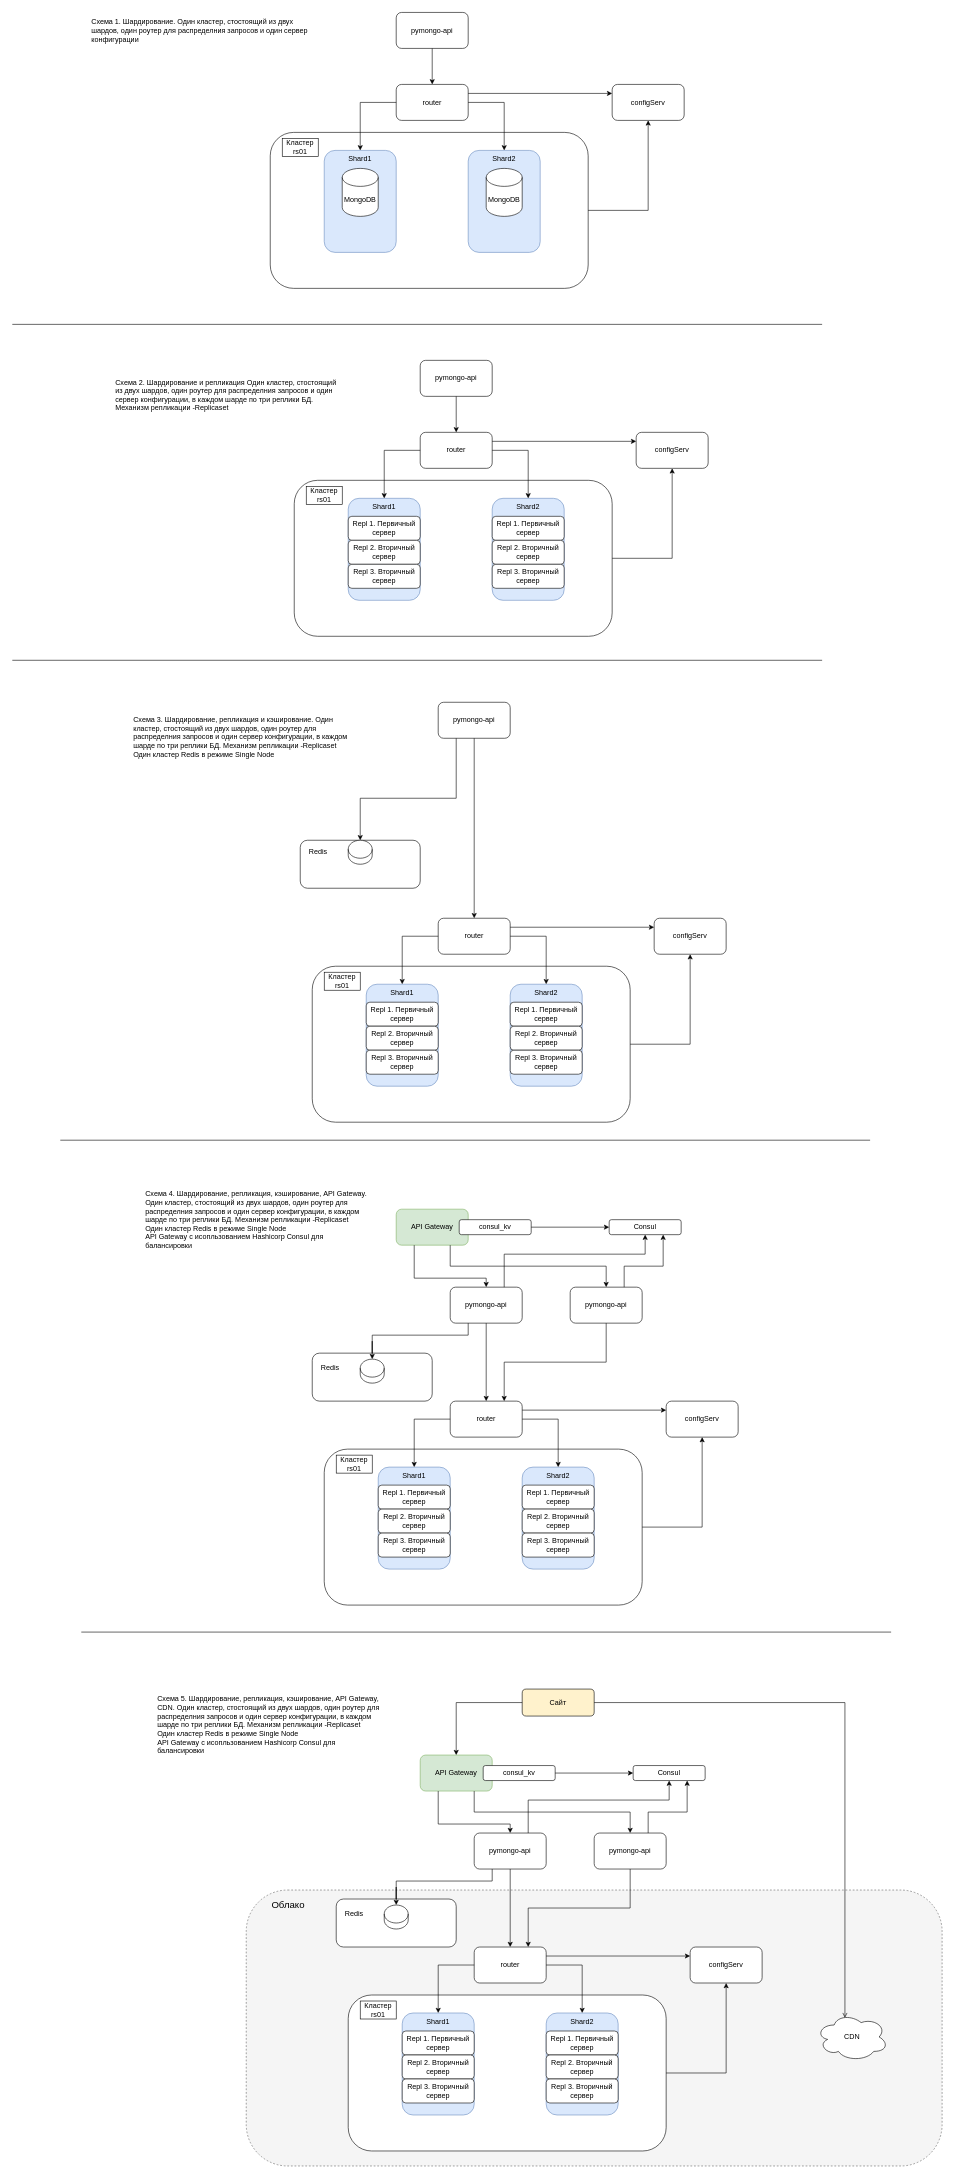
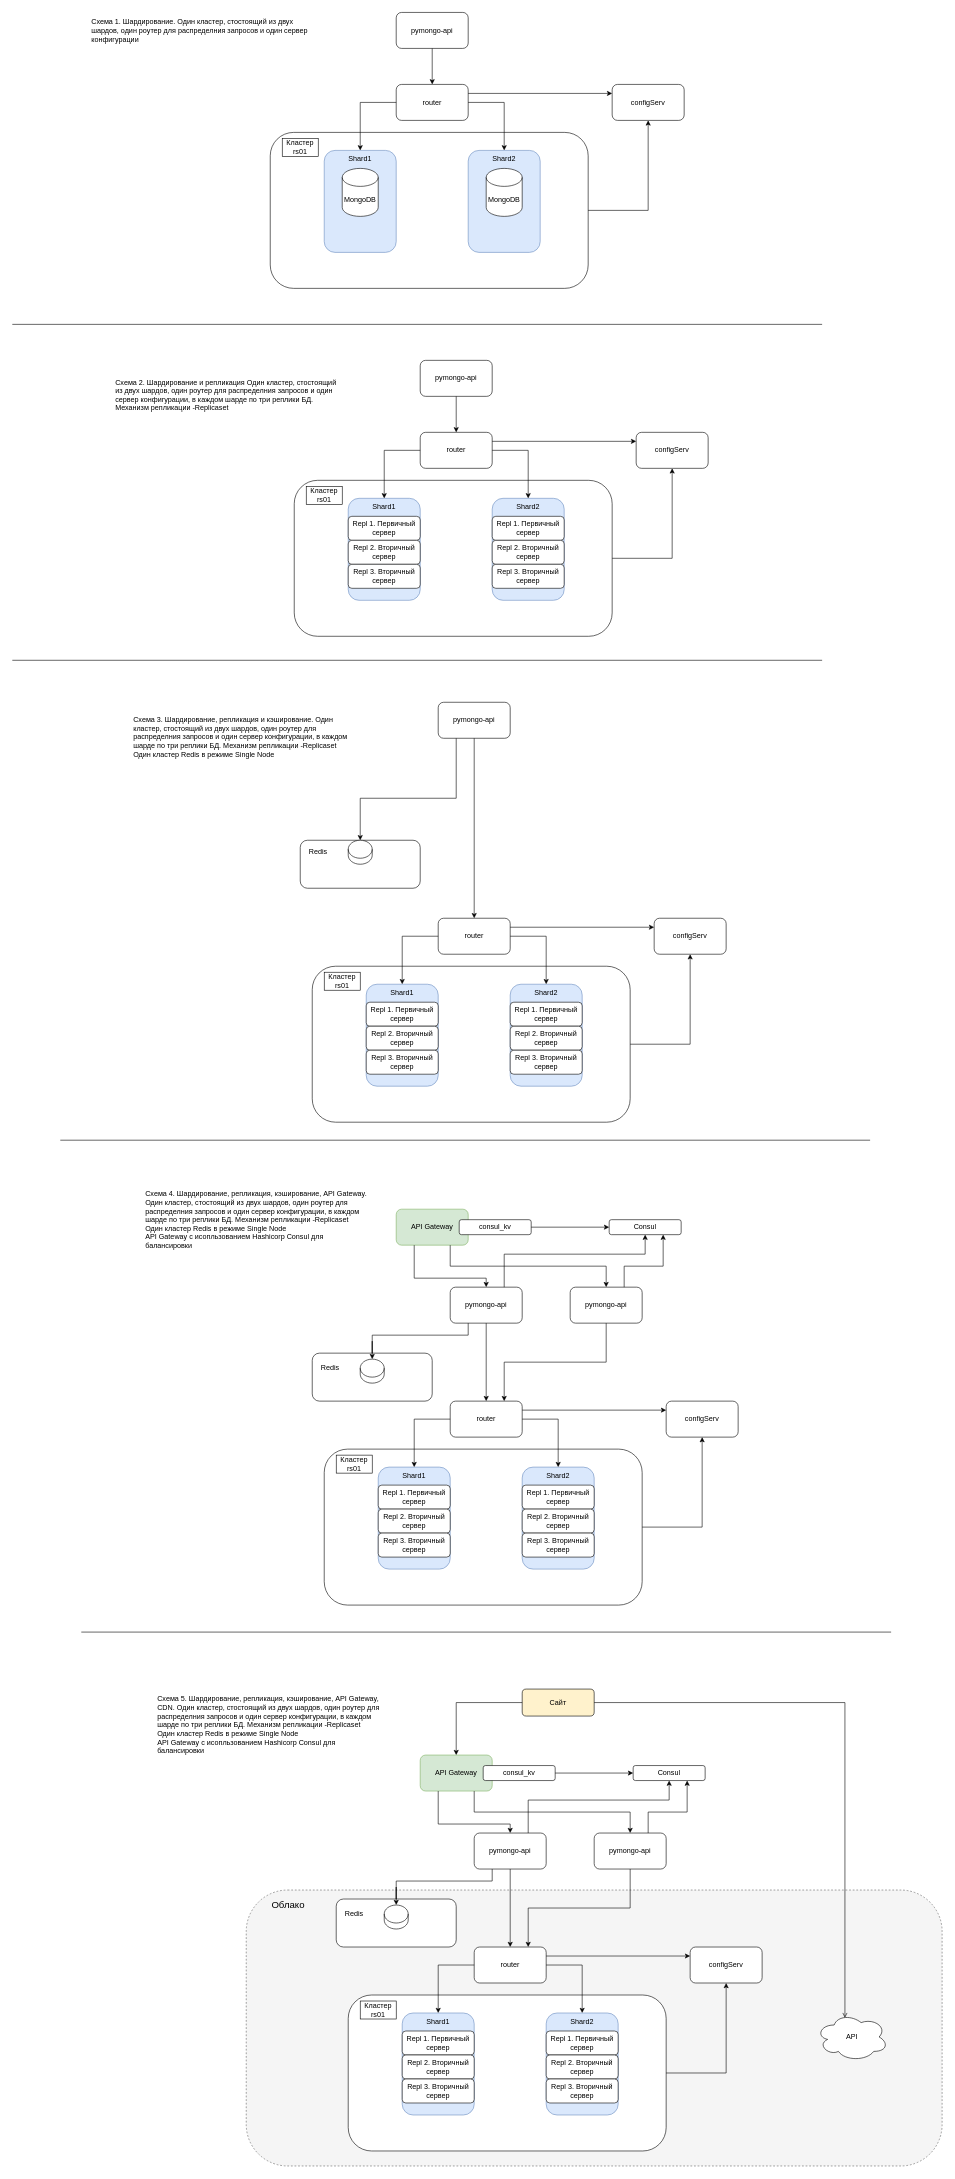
node "CDN": label "CDN" -> "API"
